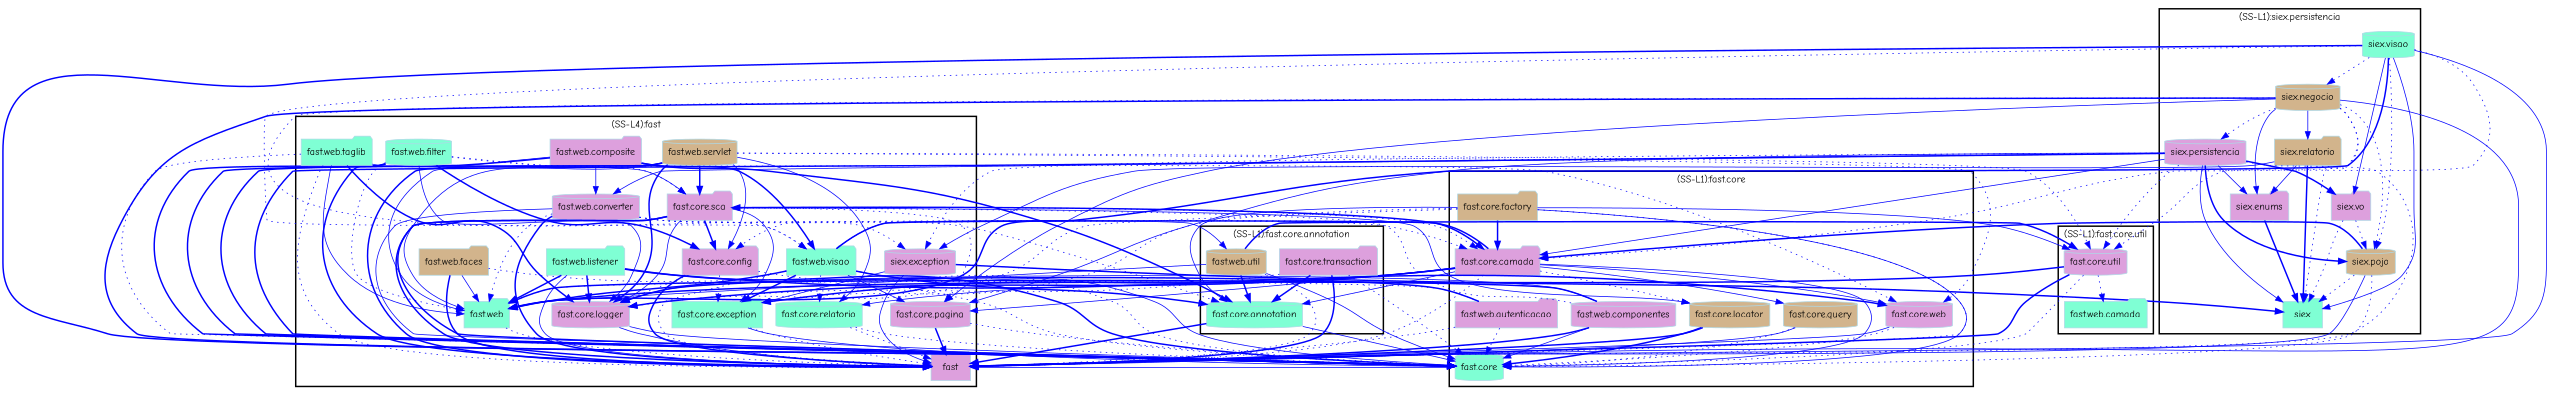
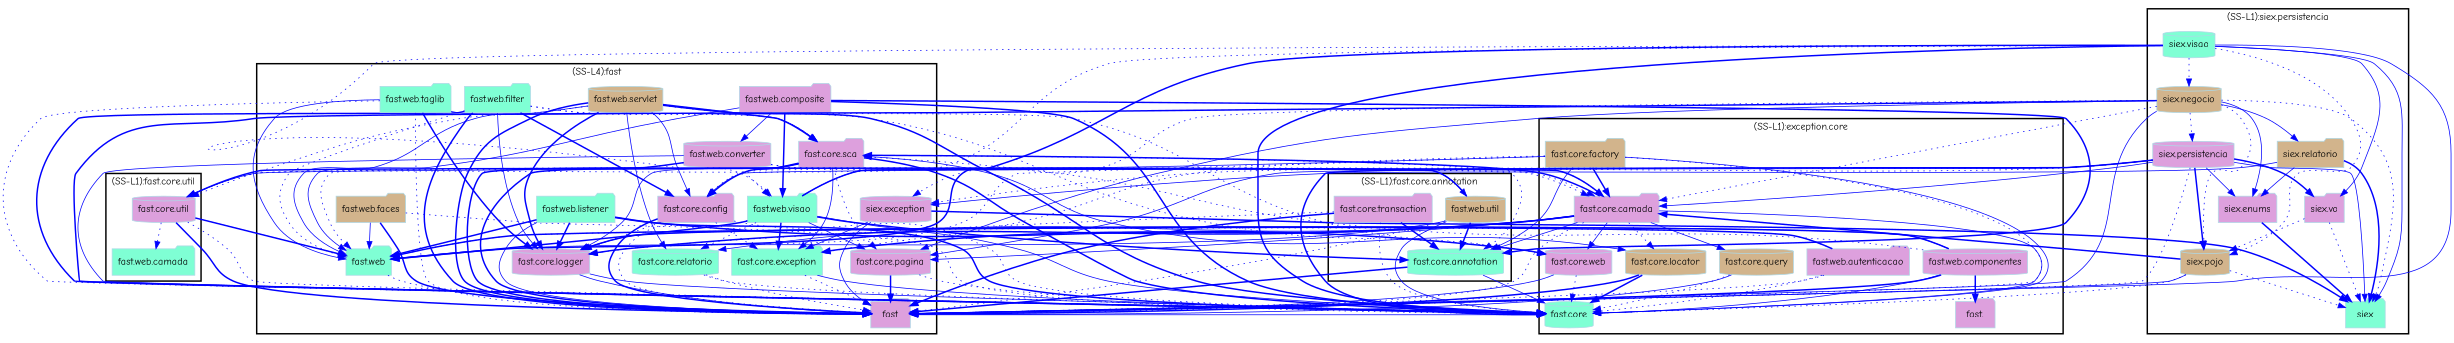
node "fast.web.filter": shape cylinder -> folder
edge "siex.persistencia" -> "fast.web.converter": now "siex.persistencia" -> "fast.core.config"
cluster "(SS-L1):fast.core": label "(SS-L1):fast.core" -> "(SS-L1):exception.core"
node "fast.": added
